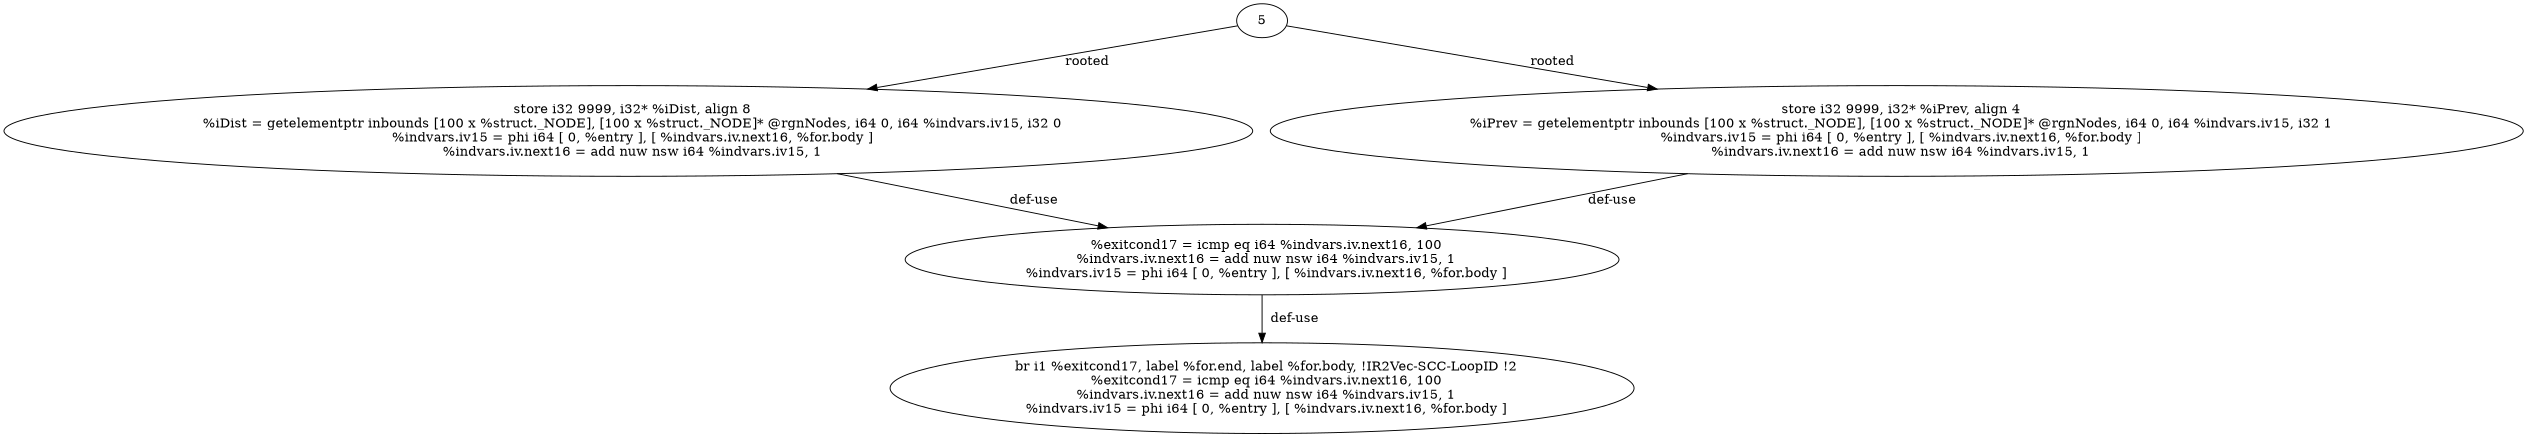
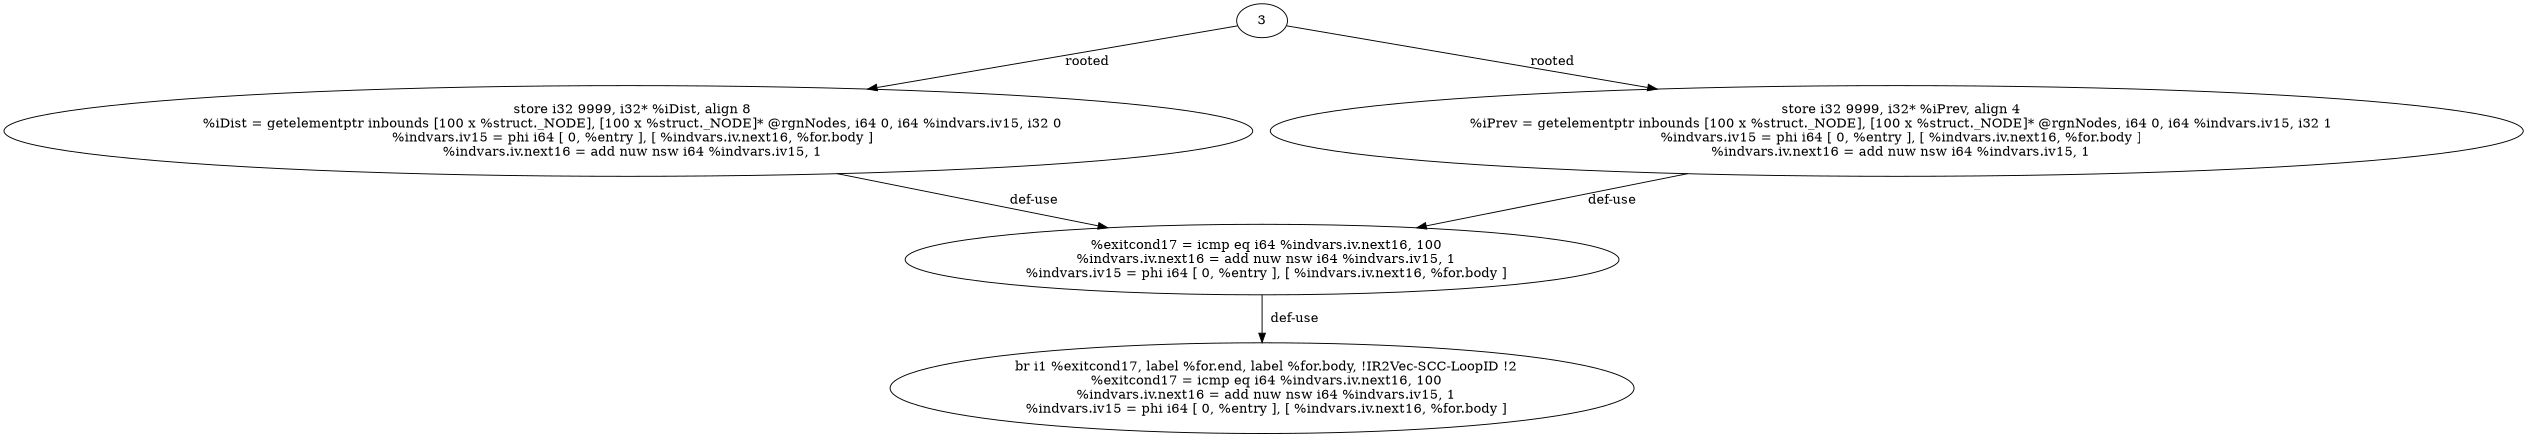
node "5": label "5" -> "3"
